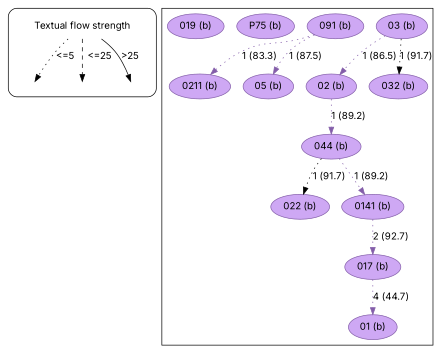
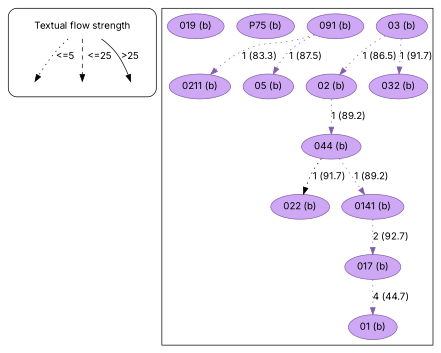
edge "03 (b)" -> "032 (b)": color black -> #835da9
